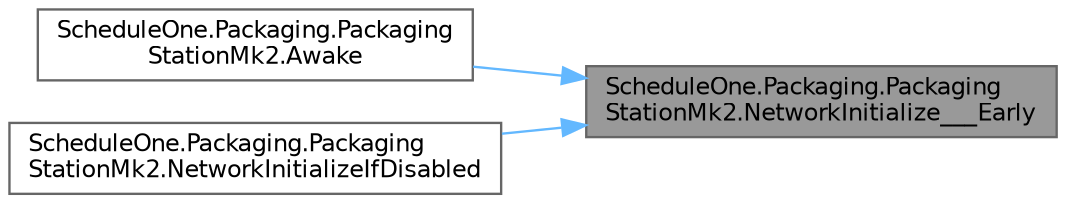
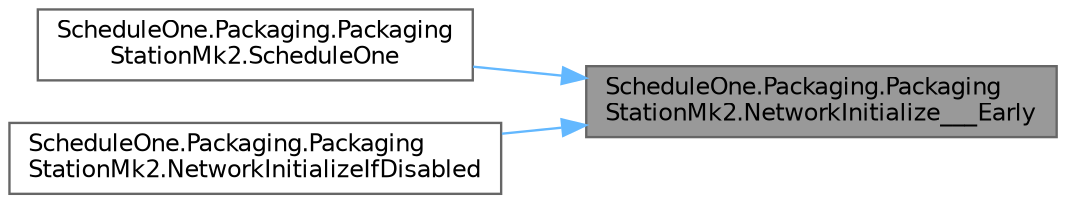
node "ScheduleOne.Packaging.Packaging StationMk2.Awake": label "ScheduleOne.Packaging.Packaging StationMk2.Awake" -> "ScheduleOne.Packaging.Packaging StationMk2.ScheduleOne"
